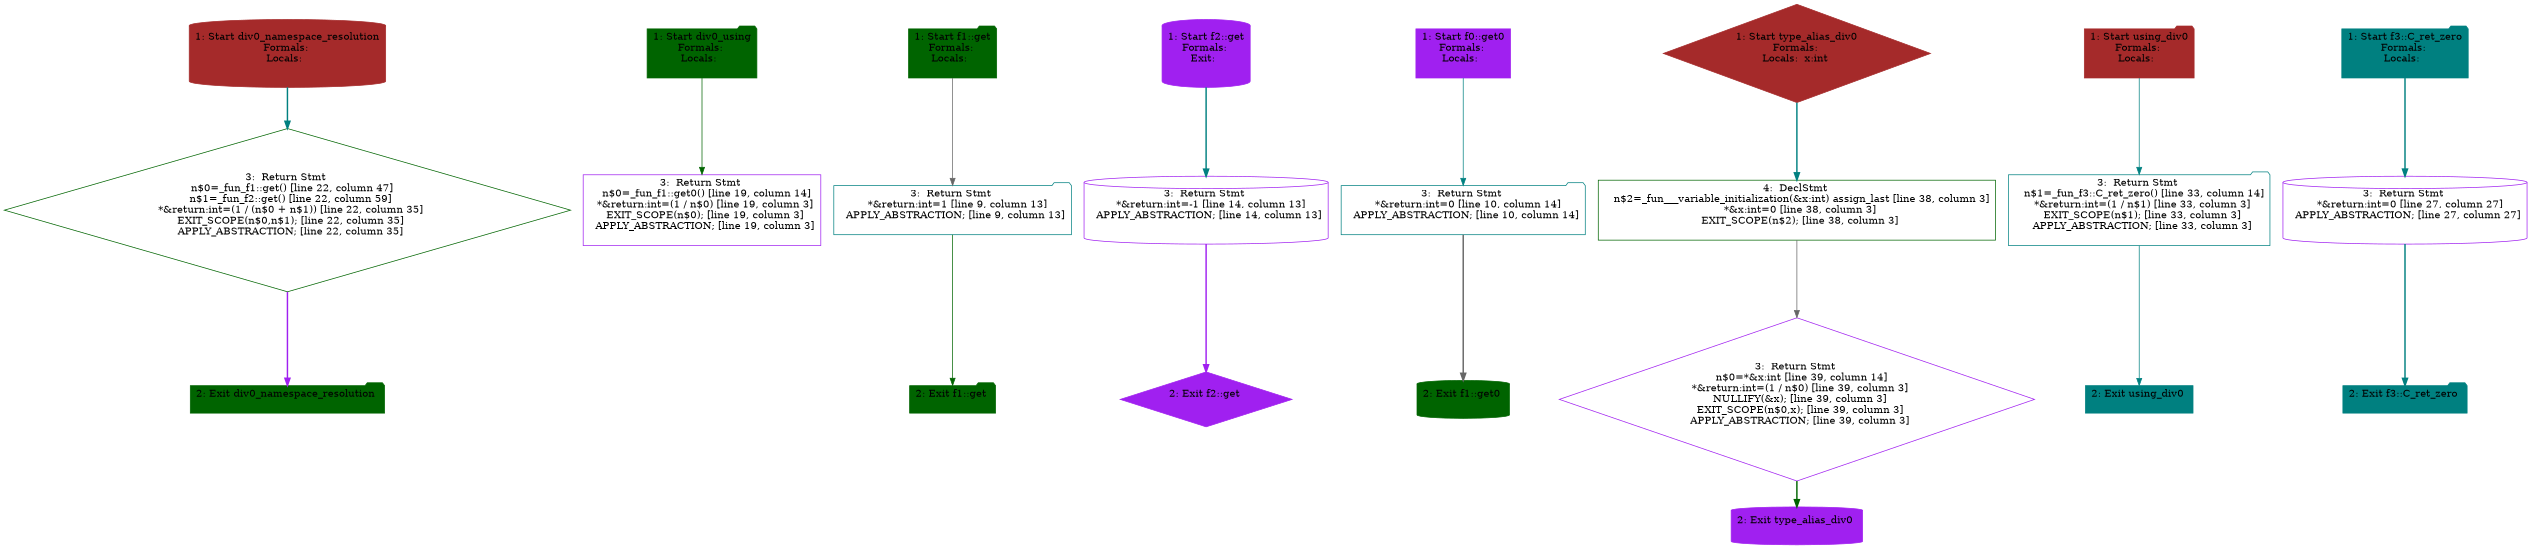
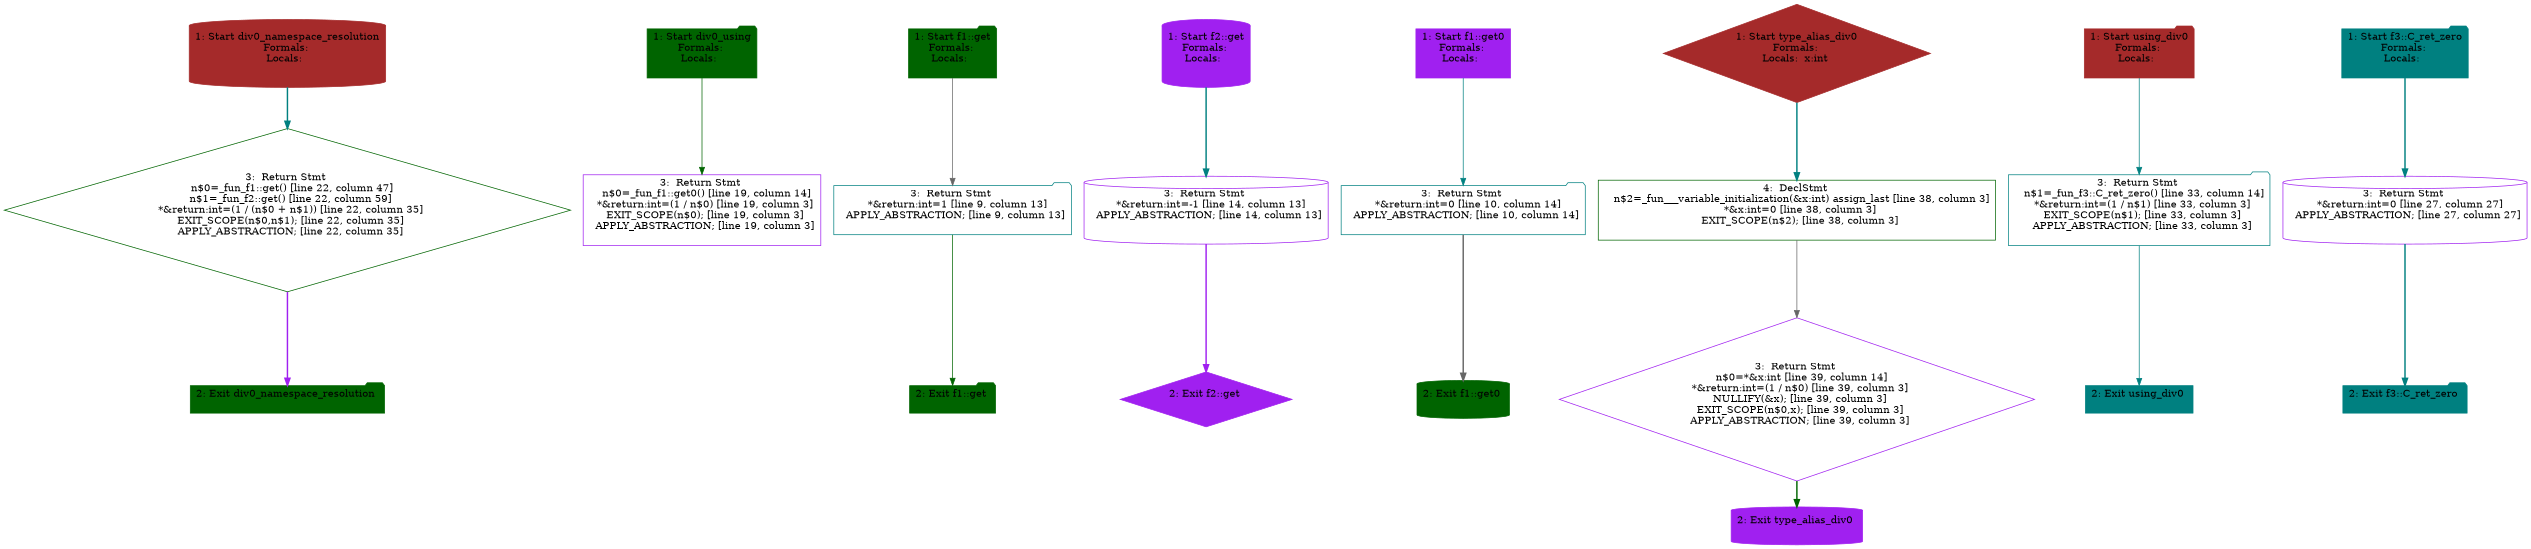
node "1: Start f2::get Formals: Exit:": label "1: Start f2::get Formals: Exit:" -> "1: Start f2::get Formals: Locals:"
node "1: Start f0::get0 Formals: Locals:": label "1: Start f0::get0 Formals: Locals:" -> "1: Start f1::get0 Formals: Locals:"
